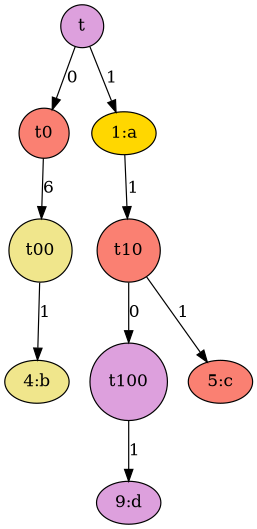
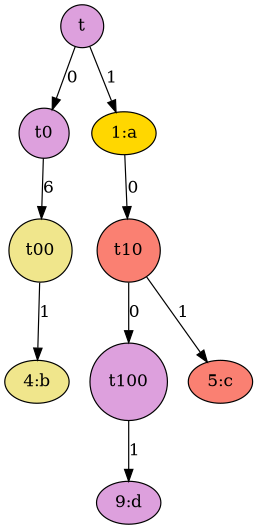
node "t0": fillcolor salmon -> plum
edge "1:a" -> "t10": label "1" -> "0"
